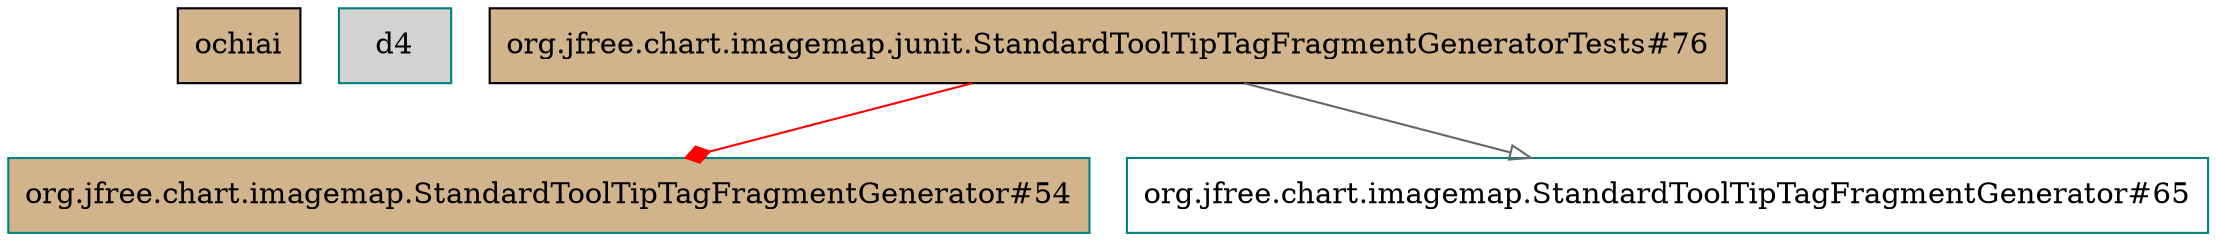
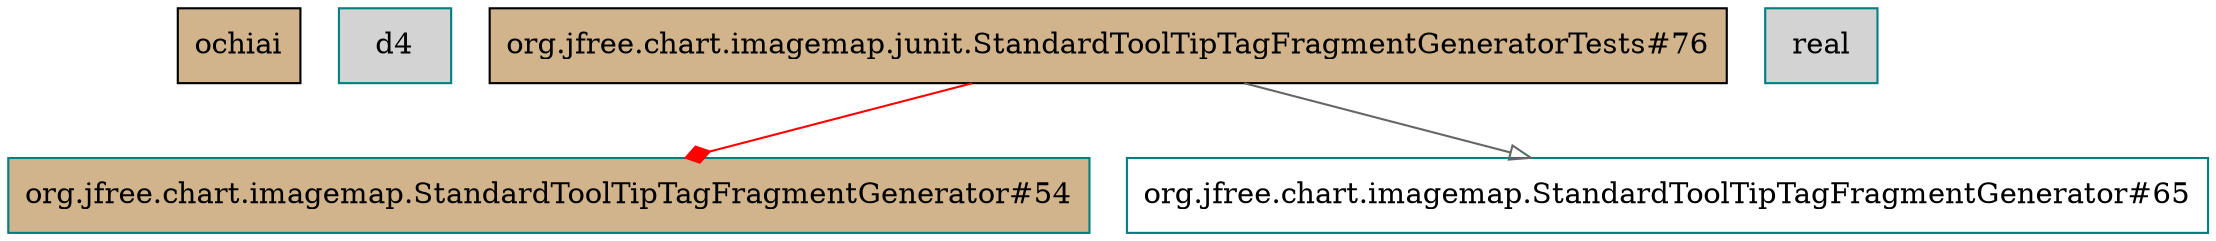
node "real": added
